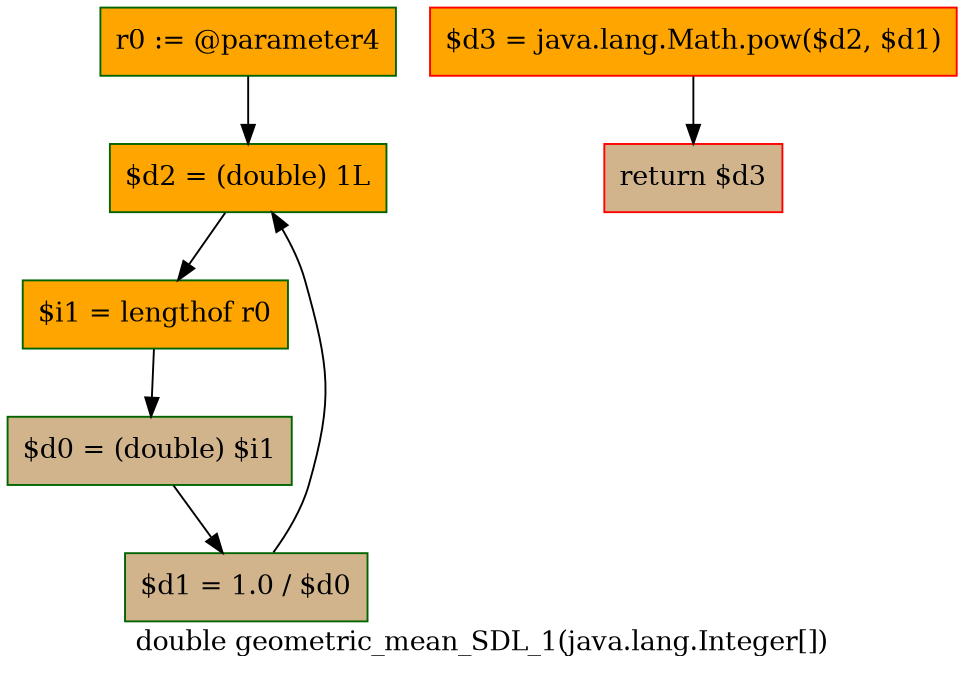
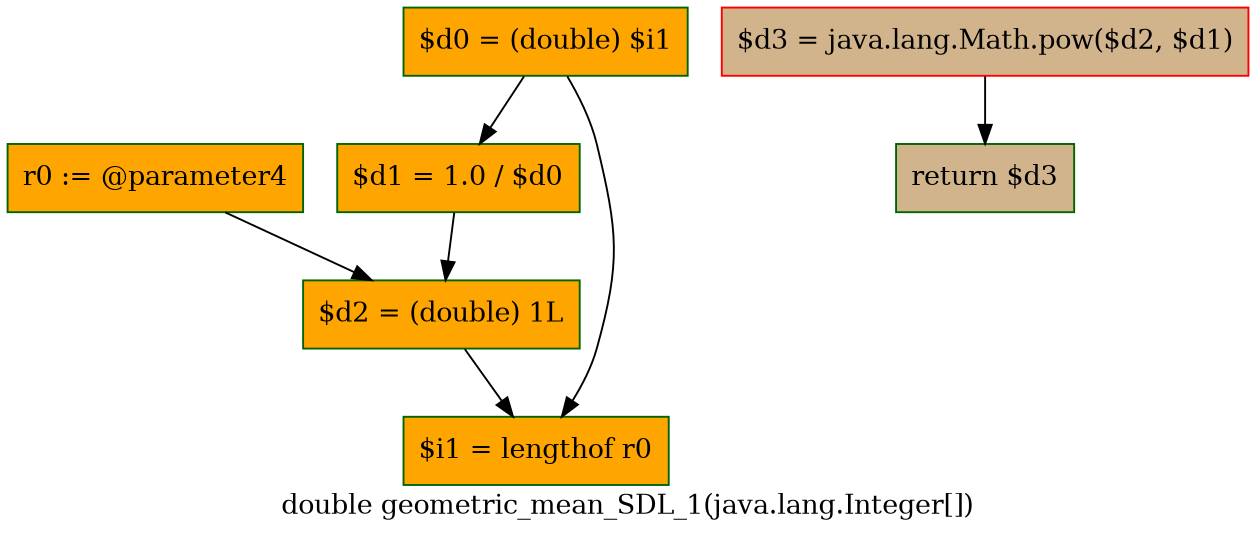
node "$d3 = java.lang.Math.pow($d2, $d1)": fillcolor orange -> tan
node "return $d3": color red -> darkgreen
edge "$i1 = lengthof r0" -> "$d0 = (double) $i1": reversed
node "$d0 = (double) $i1": fillcolor tan -> orange
node "$d1 = 1.0 / $d0": fillcolor tan -> orange
